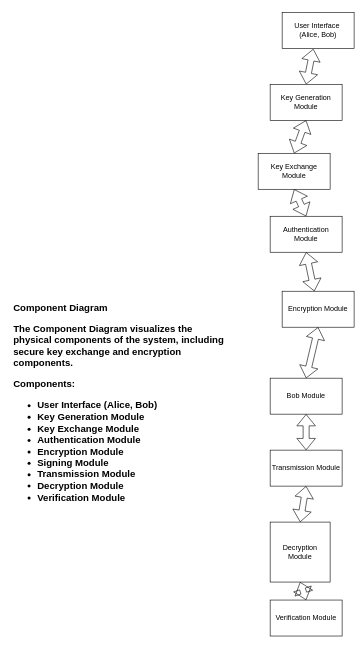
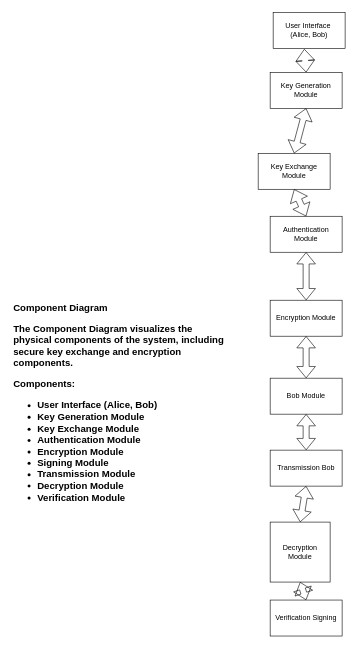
node "User Interface (Alice, Bob)": moved (318, 30) -> (309, 30)
node "Key Generation Module": moved (306, 102) -> (306, 90)
node "Encryption Module": moved (318, 309) -> (306, 318)
node "Transmission Module": label "Transmission Module" -> "Transmission Bob"
node "Verification Module": label "Verification Module" -> "Verification Signing"
